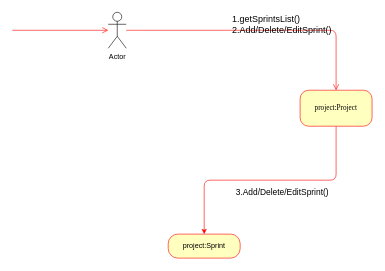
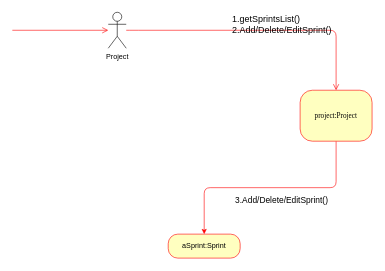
node "Actor": label "Actor" -> "Project"
node "project:Project": size 72x36 -> 72x51
node "project:Sprint": label "project:Sprint" -> "aSprint:Sprint"
